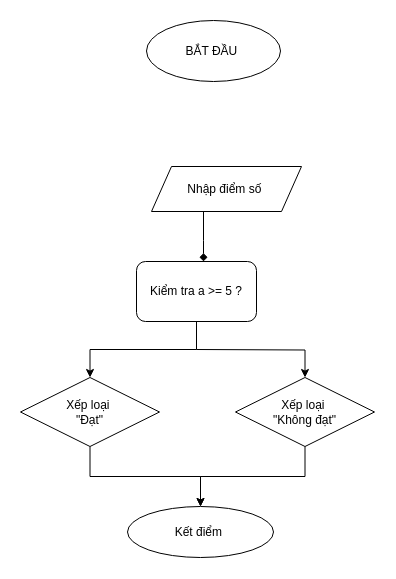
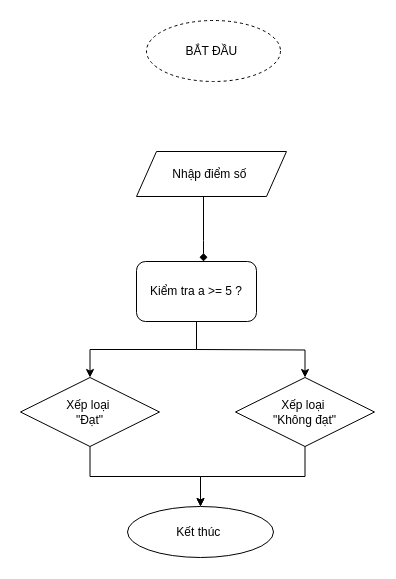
node "BẮT ĐẦU": style solid -> dashed
node "Nhập điểm số": moved (227, 189) -> (212, 174)
node "Kết điểm": label "Kết điểm" -> "Kết thúc"
